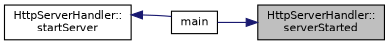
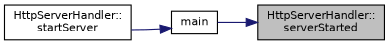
edge "main" -> "HttpServerHandler:: startServer": reversed
